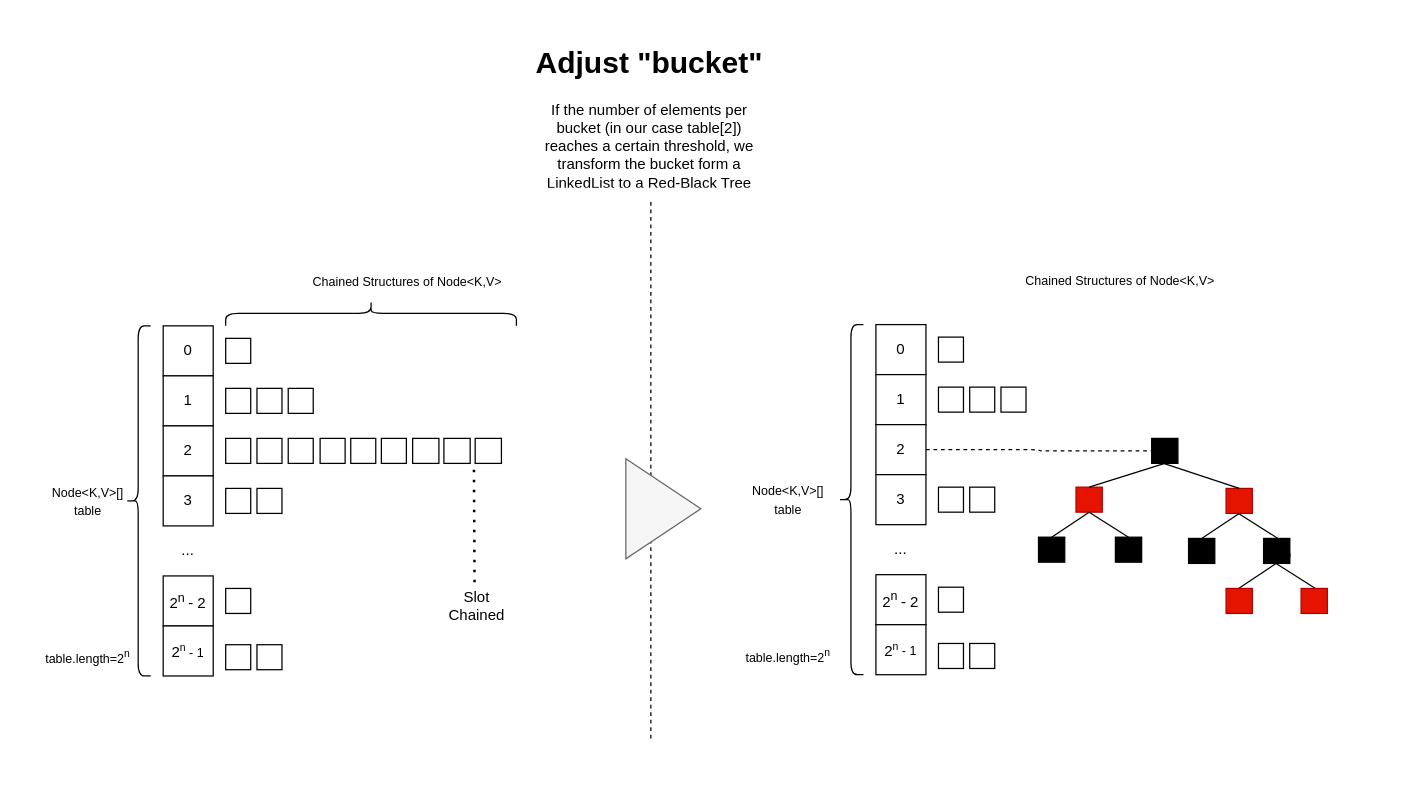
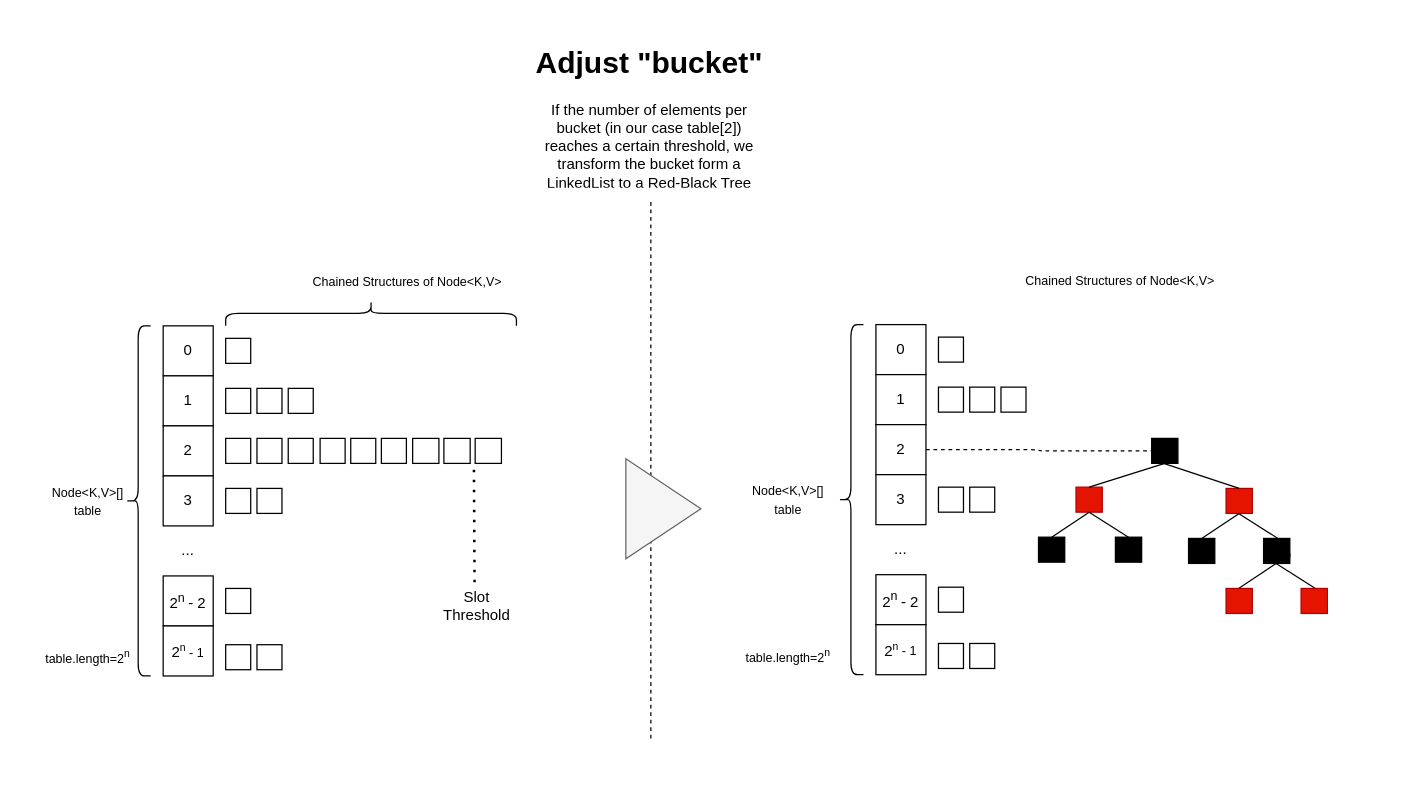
node "Slot Chained": label "Slot Chained" -> "Slot Threshold"
